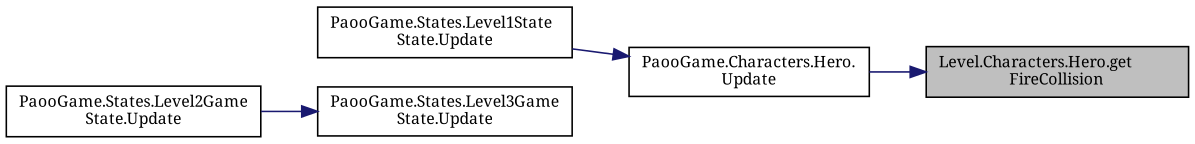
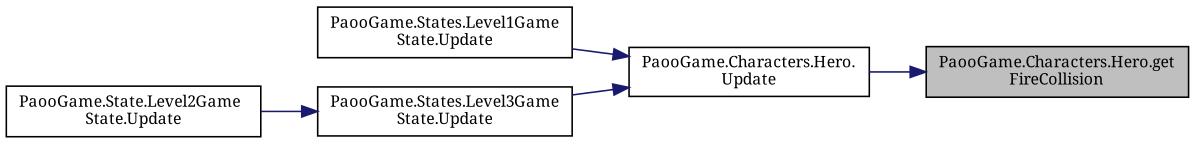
node "PaooGame.States.Level1State State.Update": label "PaooGame.States.Level1State State.Update" -> "PaooGame.States.Level1Game State.Update"
node "Level.Characters.Hero.get FireCollision": label "Level.Characters.Hero.get FireCollision" -> "PaooGame.Characters.Hero.get FireCollision"
edge "PaooGame.States.Level3Game State.Update" -> "PaooGame.Characters.Hero. Update": added
node "PaooGame.States.Level2Game State.Update": label "PaooGame.States.Level2Game State.Update" -> "PaooGame.State.Level2Game State.Update"
